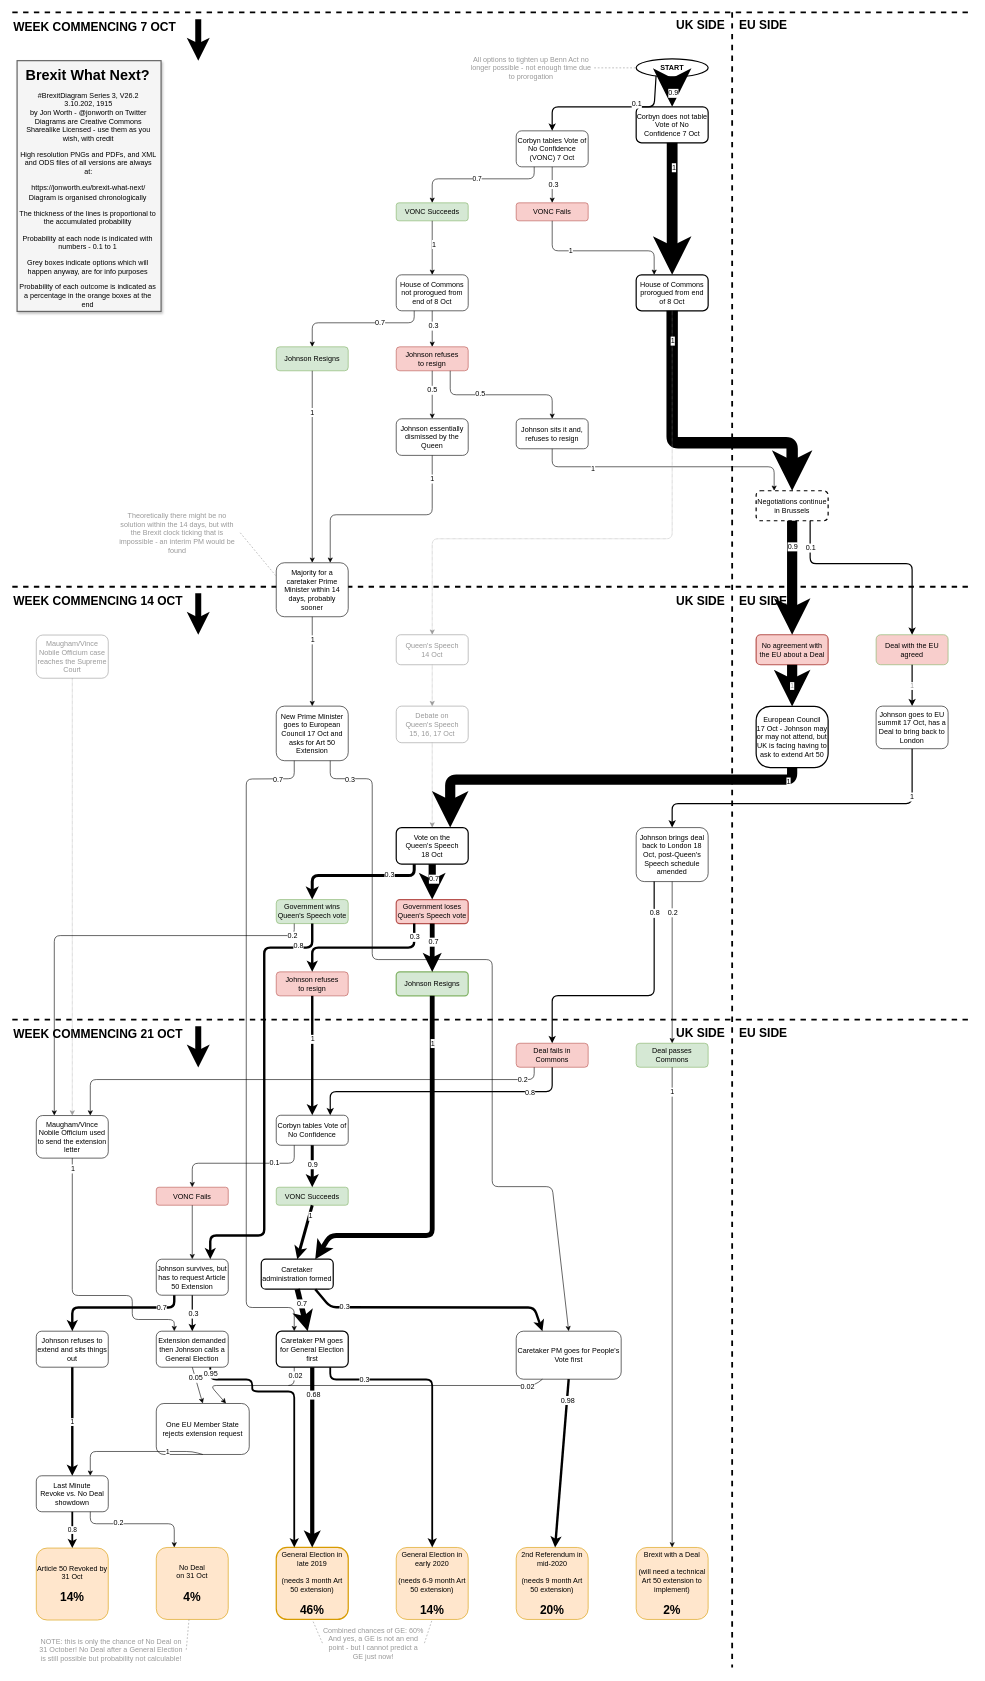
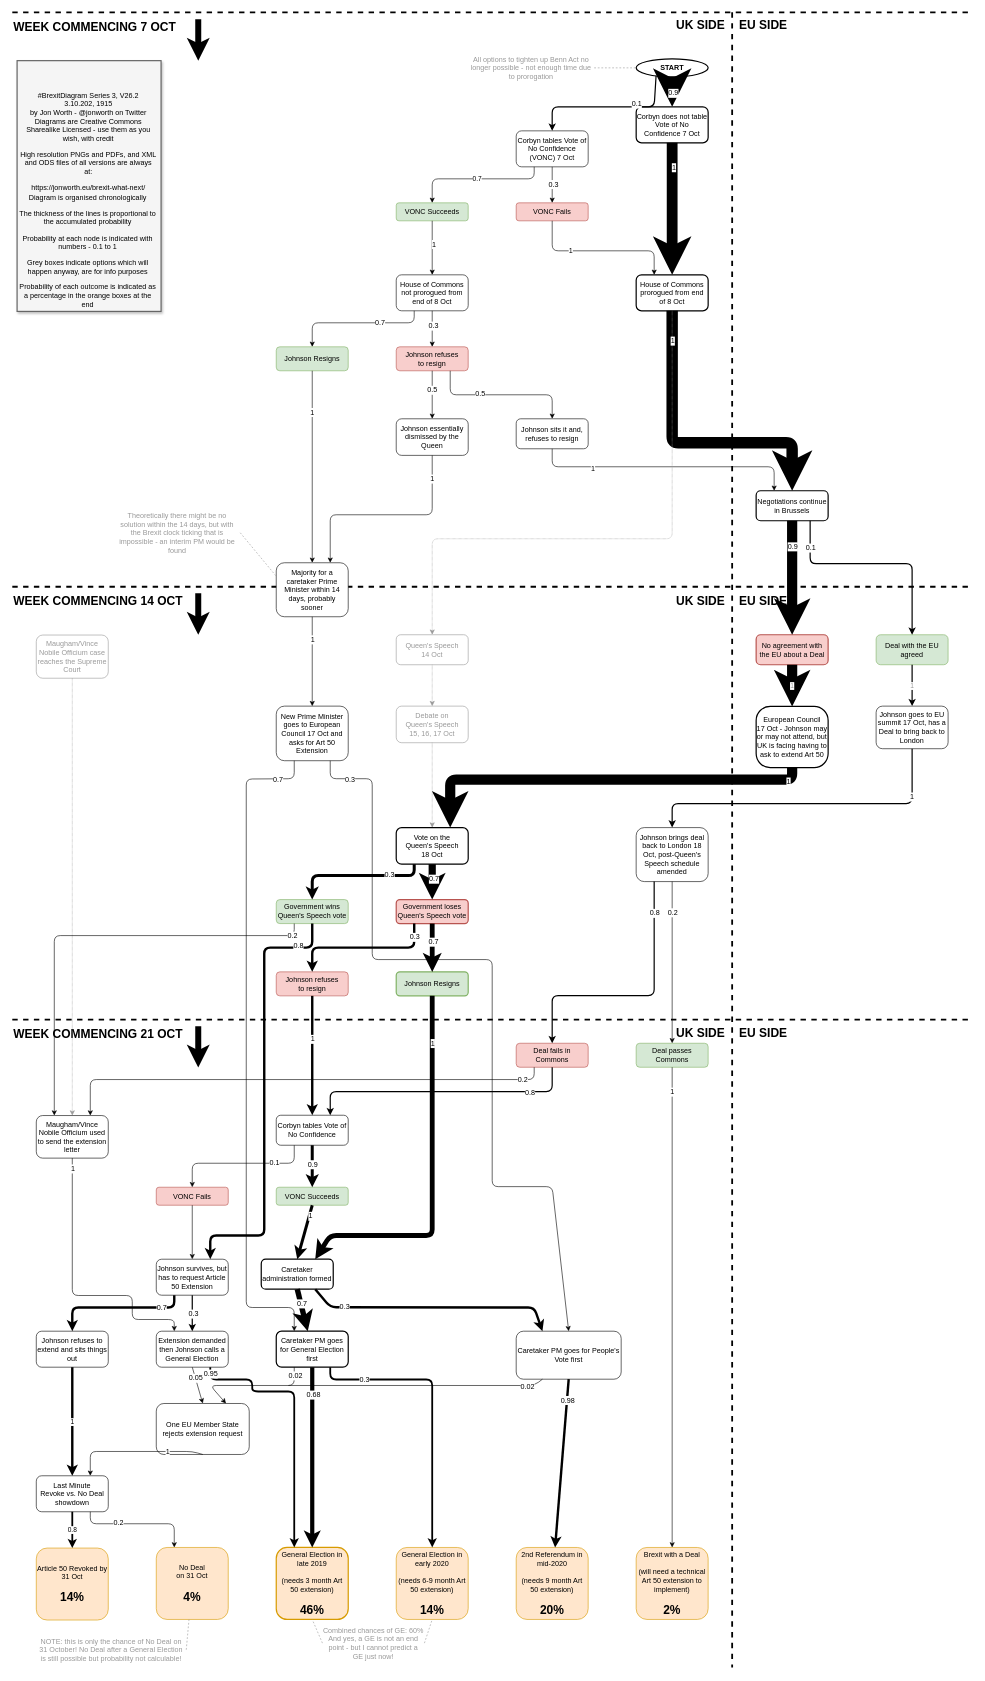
node "Brexit What Next?": removed
node "Negotiations continue in Brussels": style dashed -> solid
node "Deal with the EU agreed": fillcolor #f8cecc -> #d5e8d4
